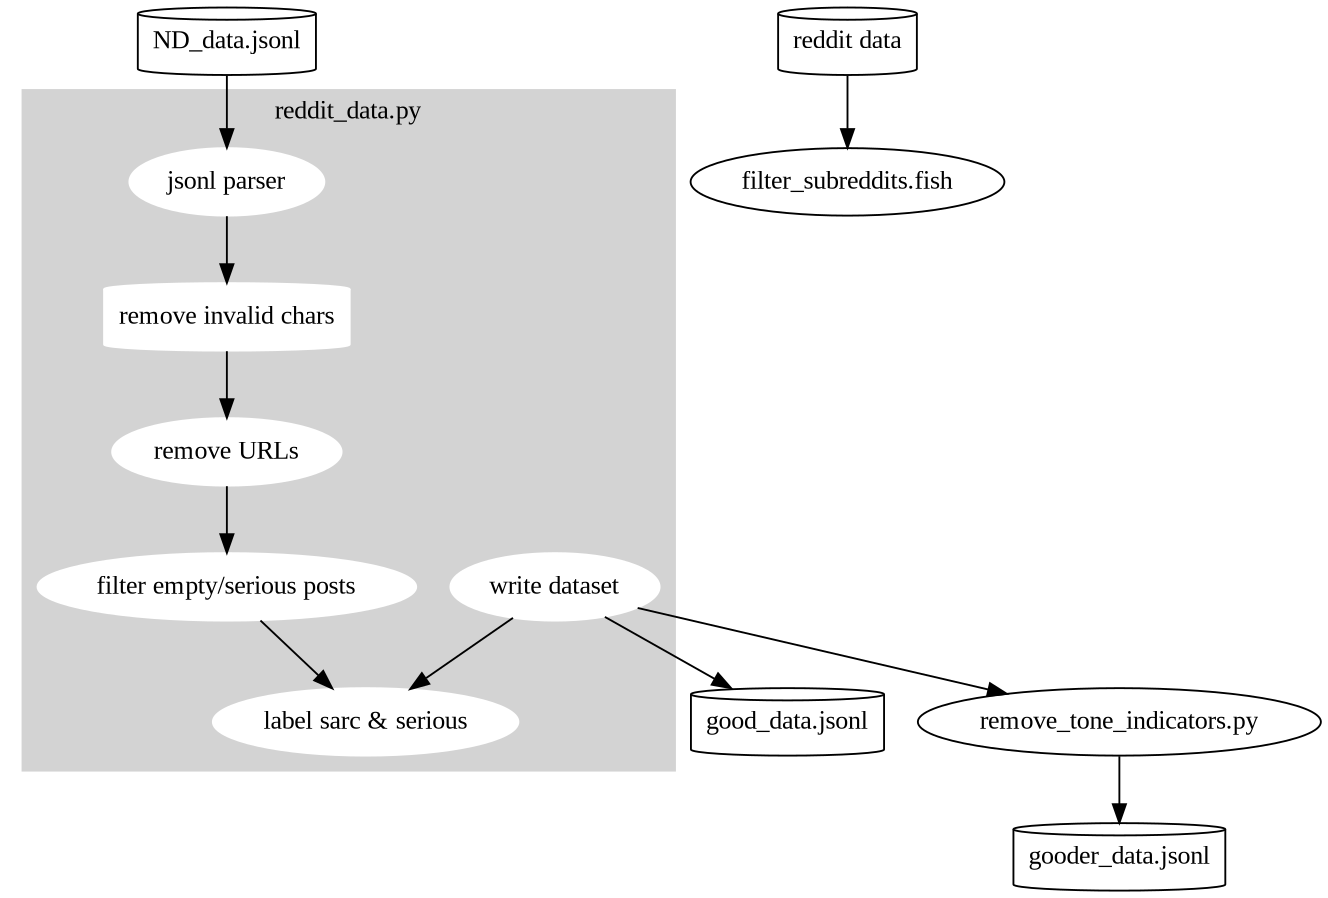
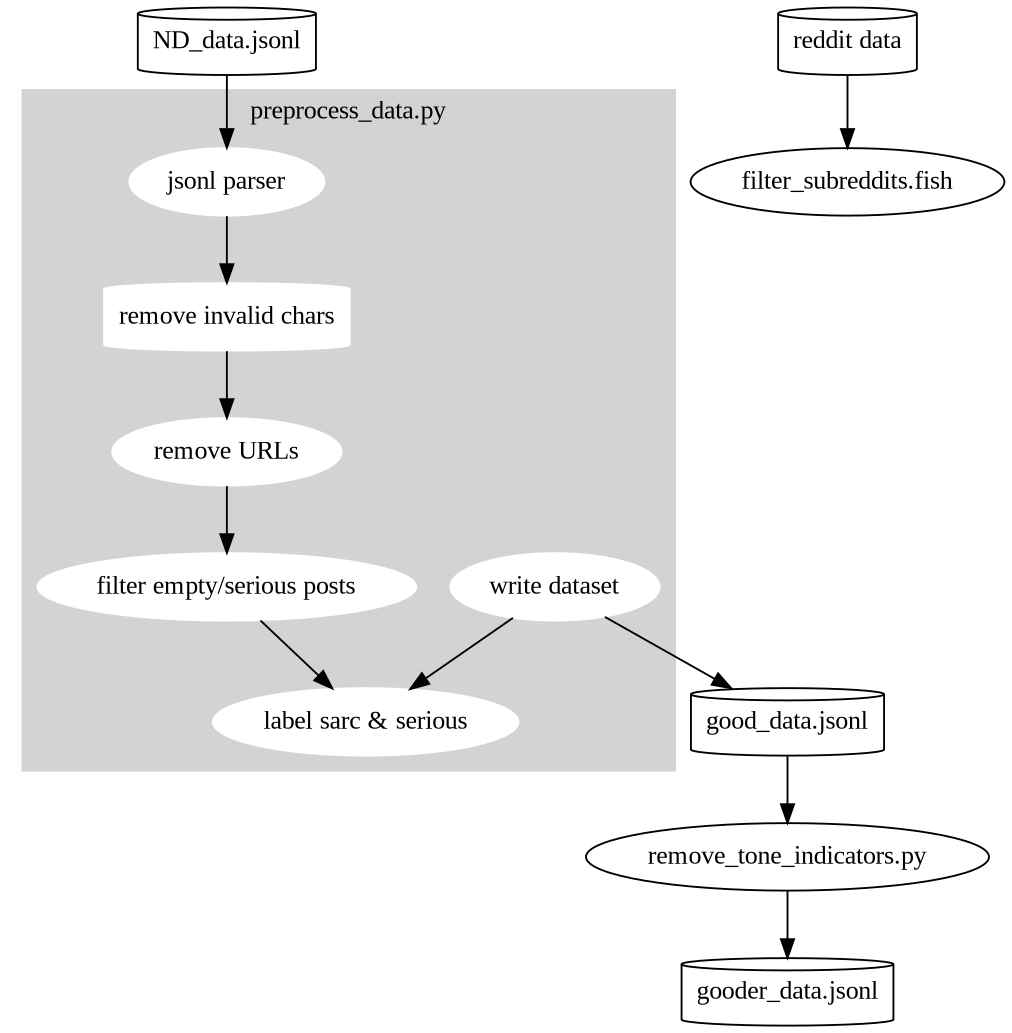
cluster "reddit_data.py": label "reddit_data.py" -> "preprocess_data.py"
edge "write dataset" -> "remove_tone_indicators.py": now "good_data.jsonl" -> "remove_tone_indicators.py"
